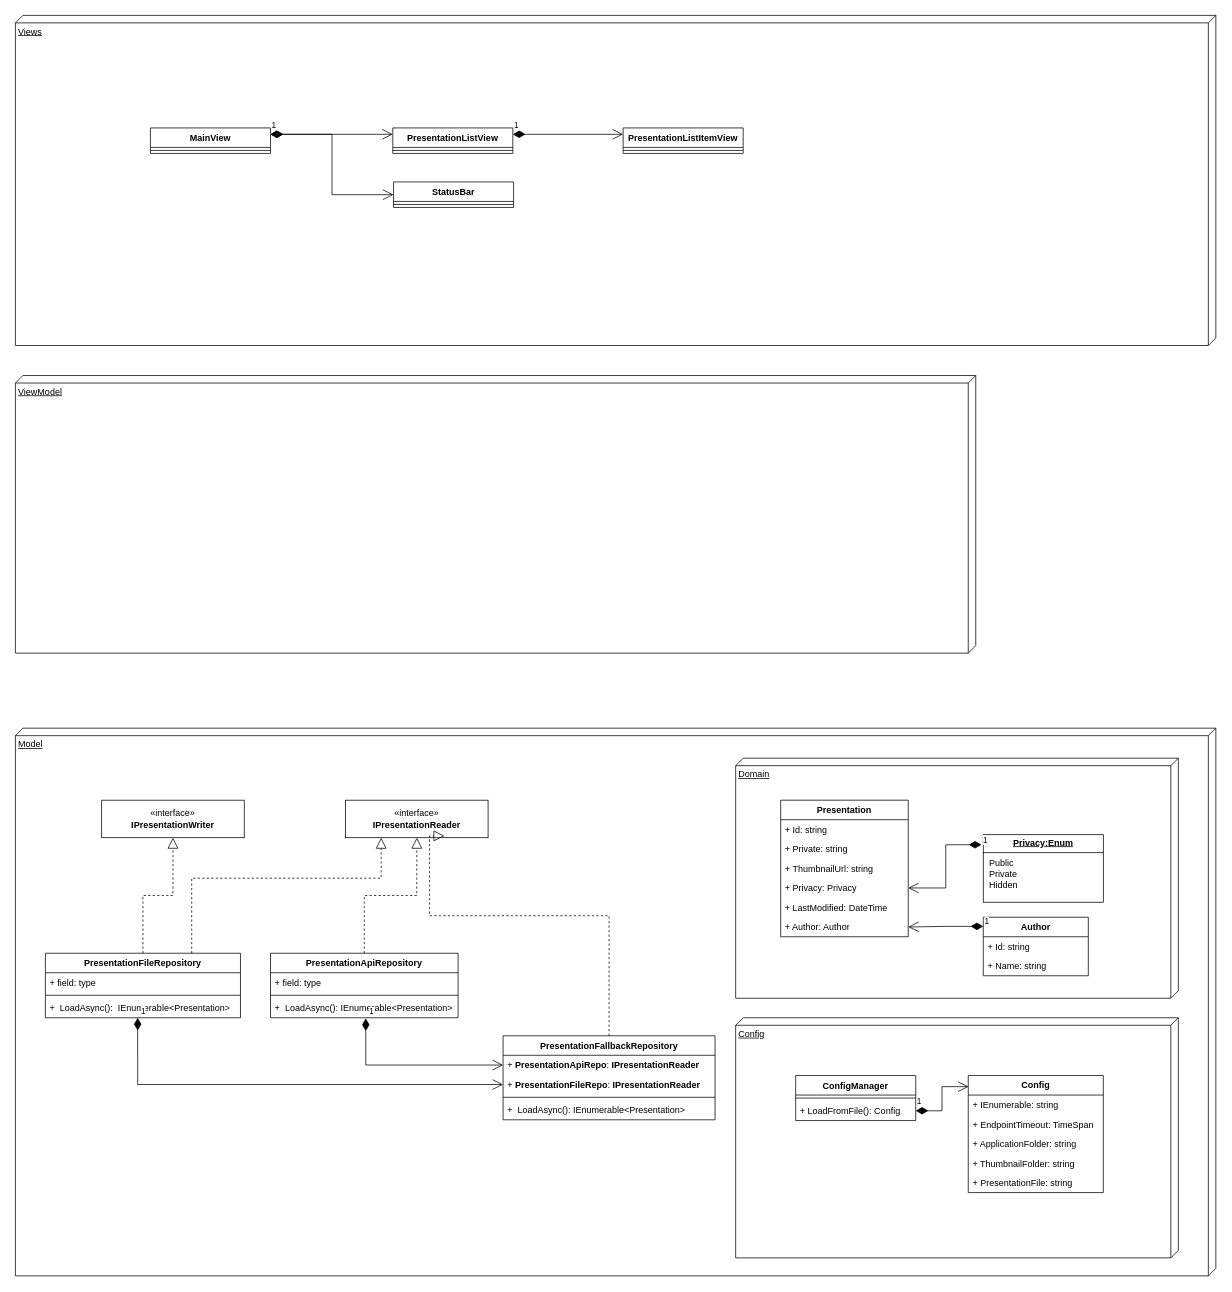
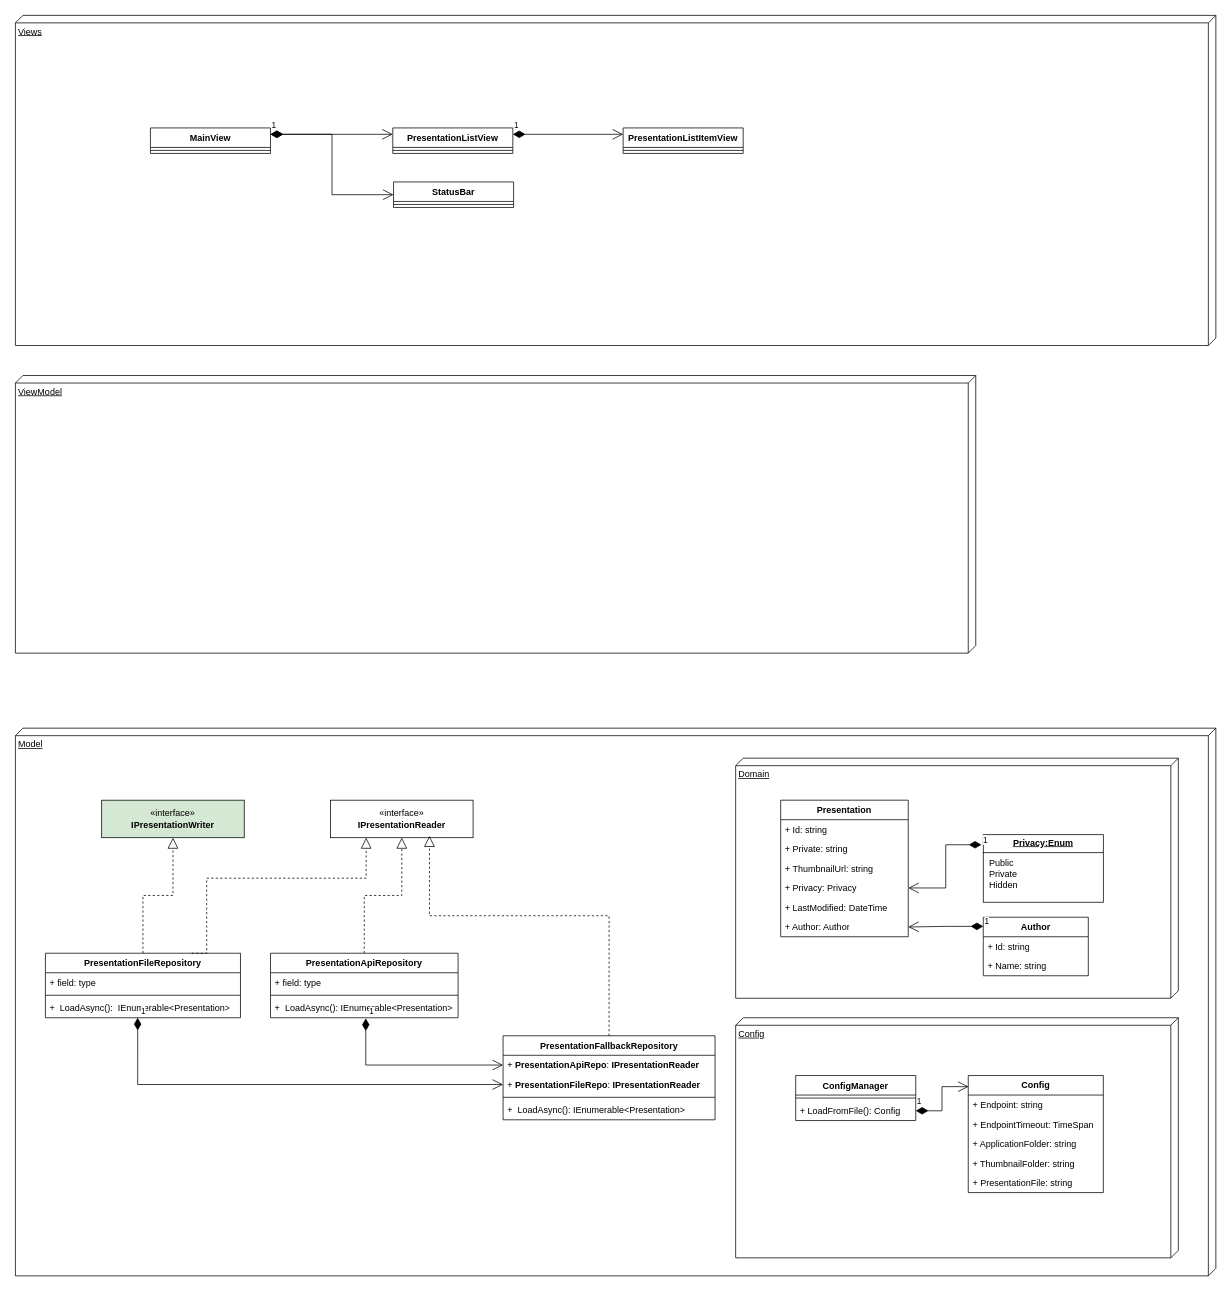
node "«interface» IPresentationWriter": fillcolor #ffffff -> #d5e8d4
node "«interface» IPresentationReader": moved (417, 819) -> (402, 819)
node "+ IEnumerable: string": label "+ IEnumerable: string" -> "+ Endpoint: string"
